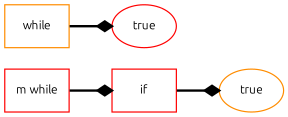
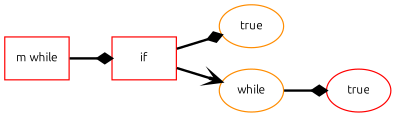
node "while": shape box -> ellipse
edge "if" -> "while": added
